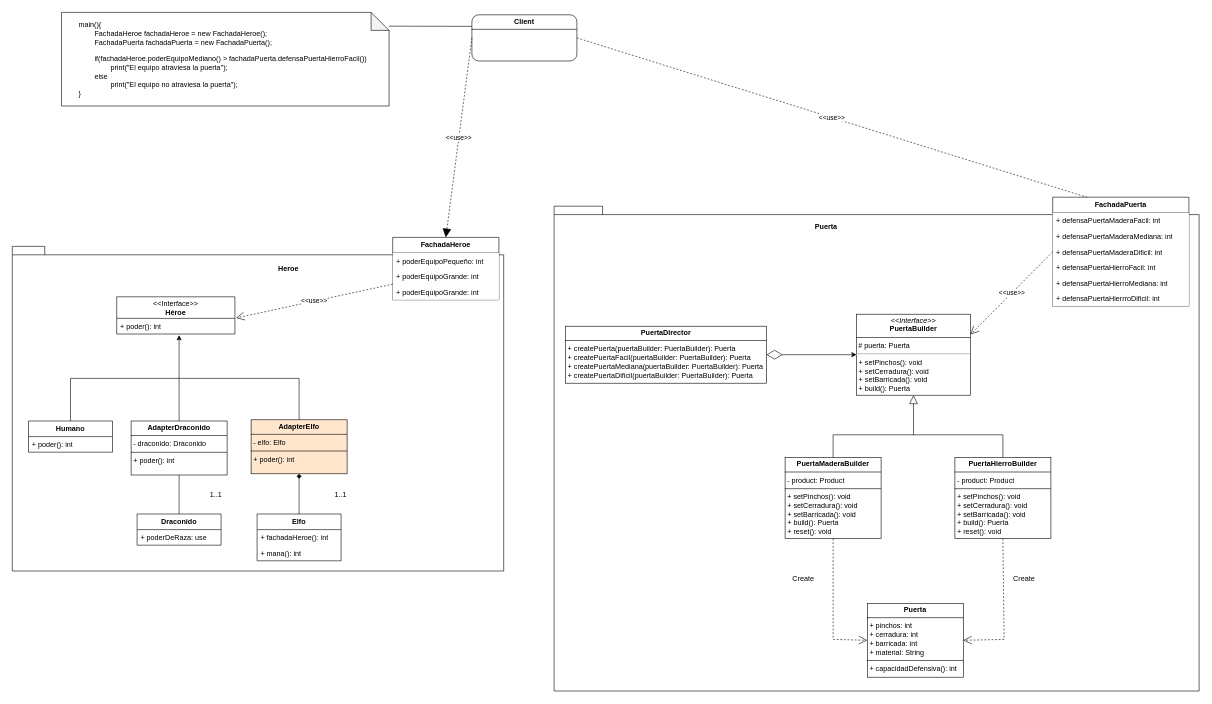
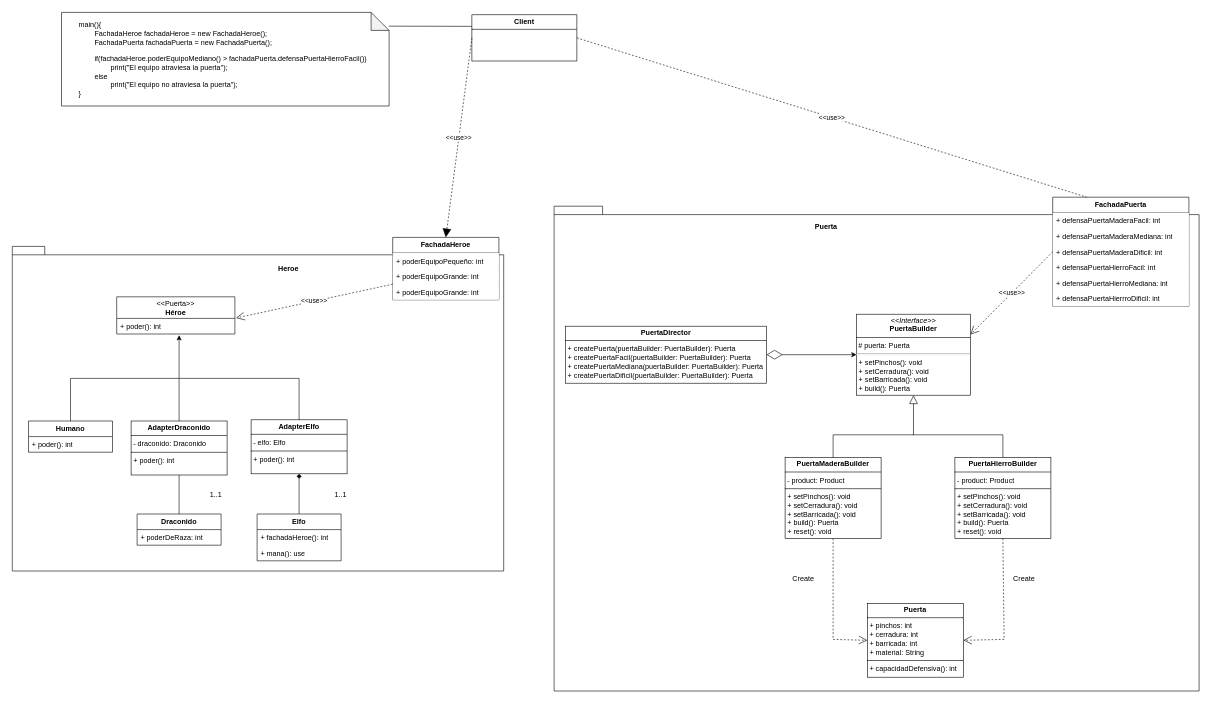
node "Client": shape rounded rectangle -> rectangle
node "<<Interface>> Héroe": label "<<Interface>> Héroe" -> "<<Puerta>> Héroe"
node "AdapterElfo - elfo: Elfo + poder(): int": fillcolor #ffe6cc -> #ffffff
node "+ poderDeRaza: use": label "+ poderDeRaza: use" -> "+ poderDeRaza: int"
node "+ mana(): int": label "+ mana(): int" -> "+ mana(): use"
